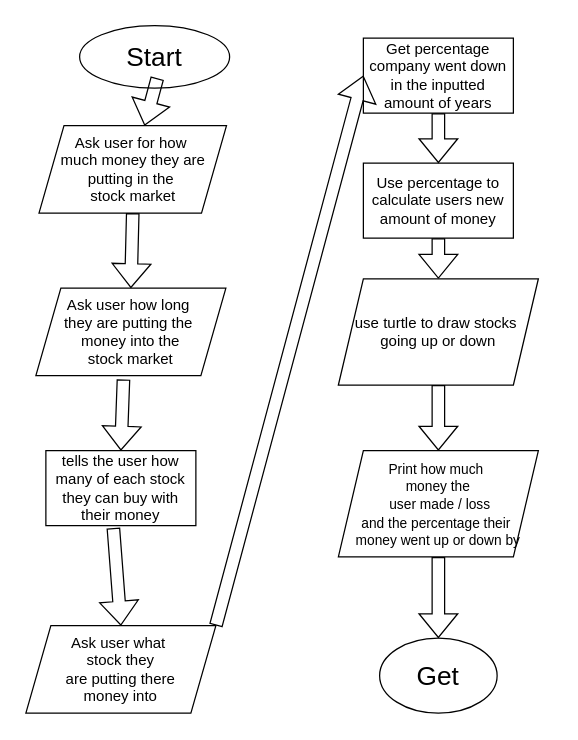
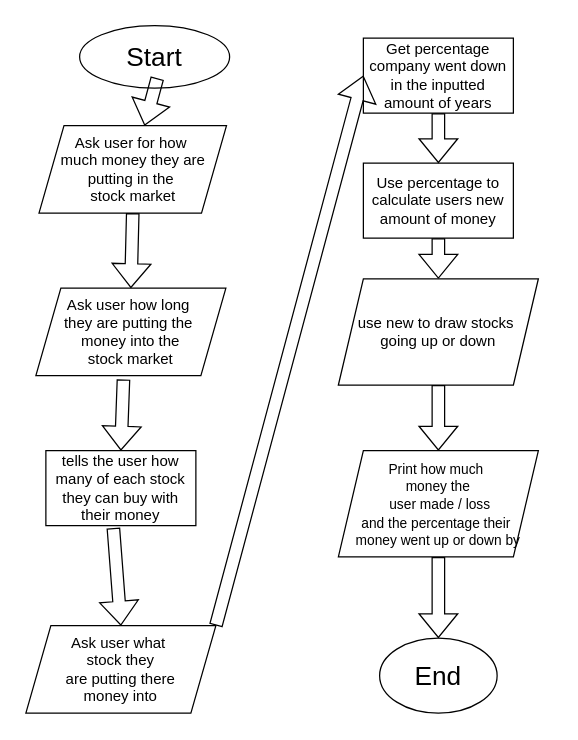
node "use turtle to draw stocks going up or down": label "use turtle to draw stocks going up or down" -> "use new to draw stocks going up or down"
node "Get": label "Get" -> "End"
